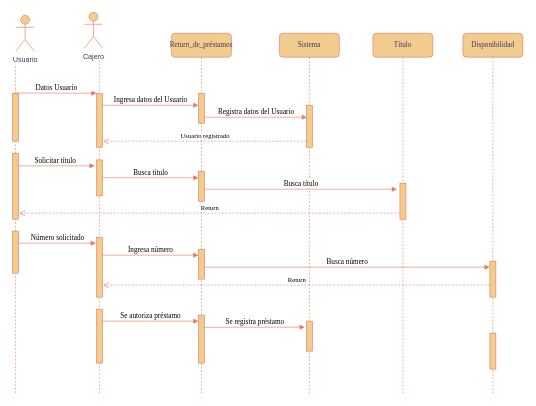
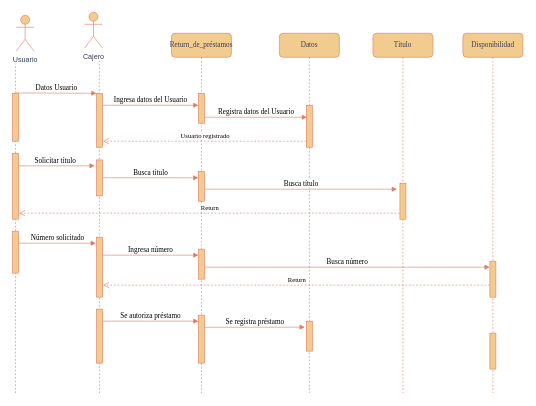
node "Sistema": label "Sistema" -> "Datos"
